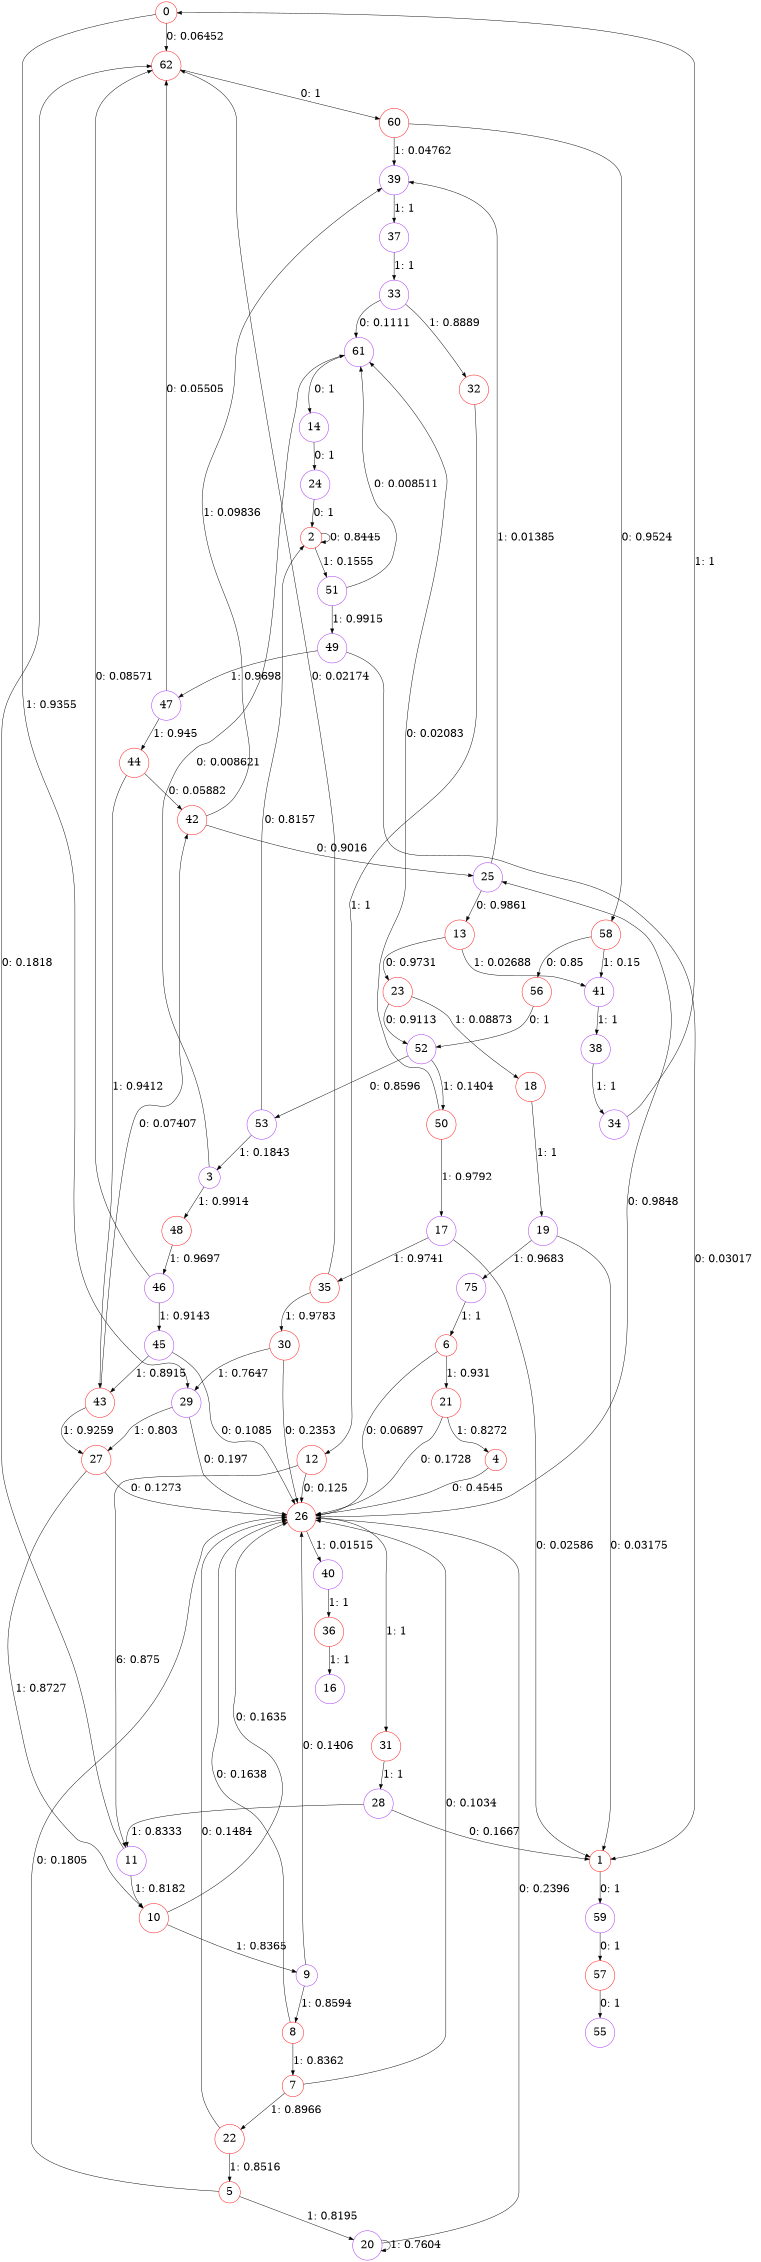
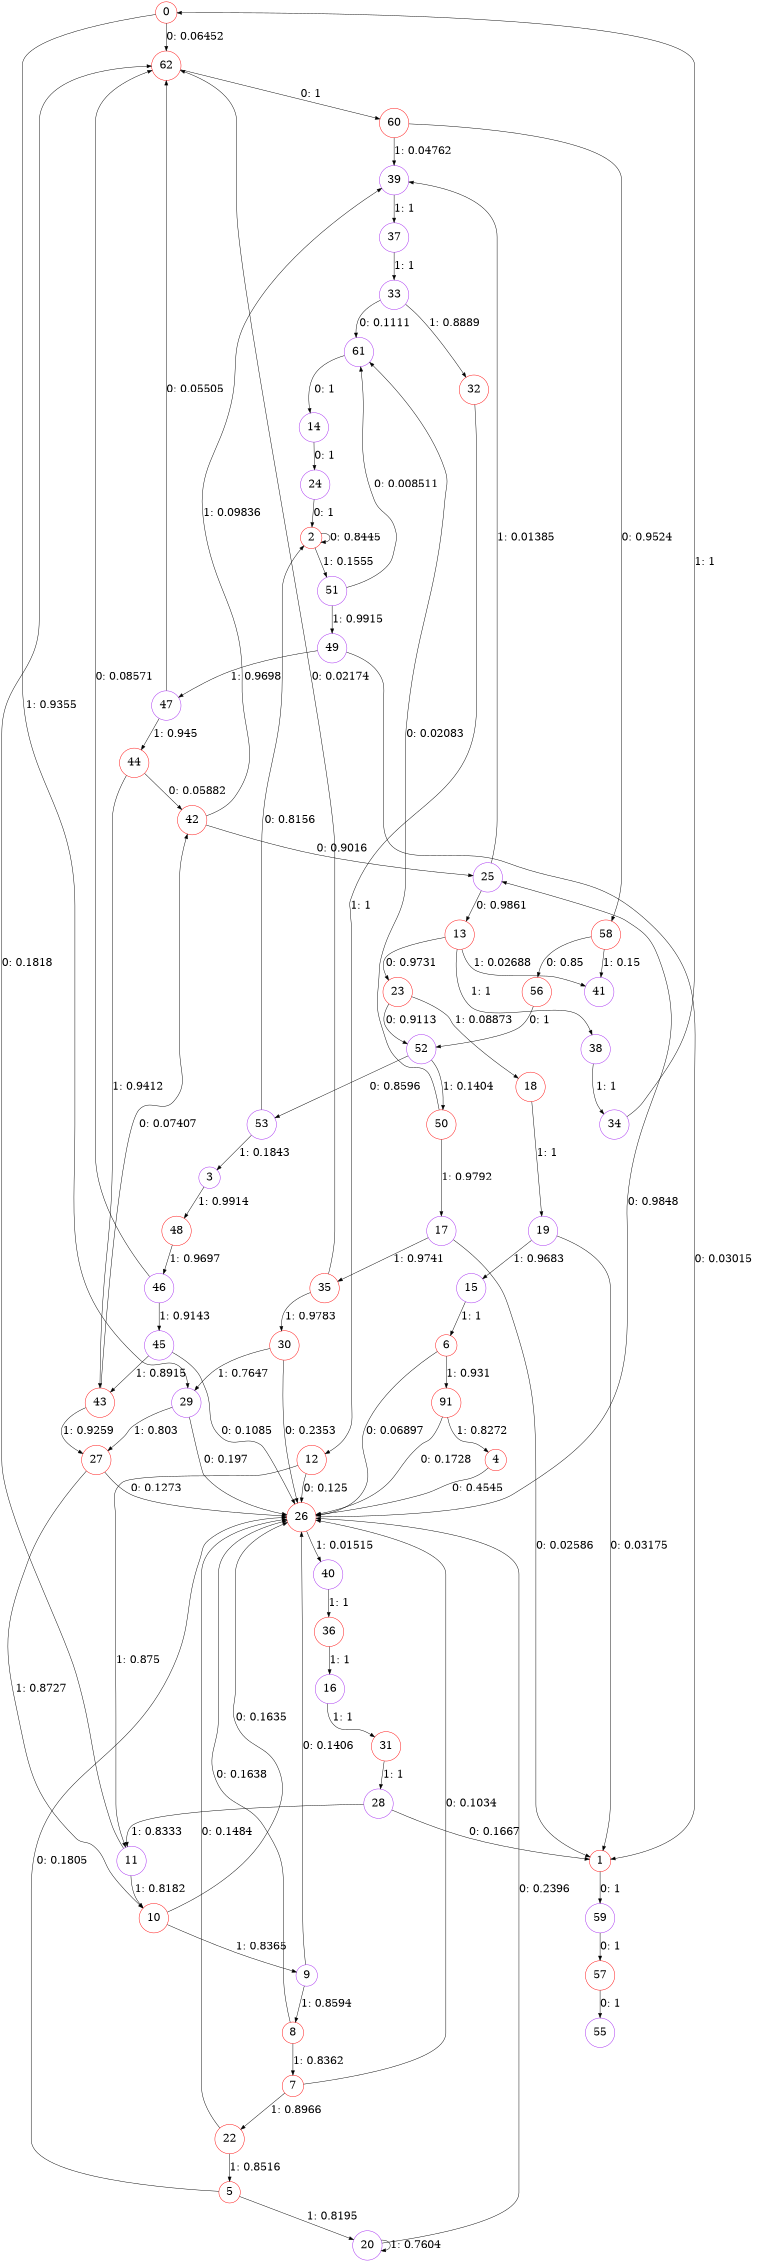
edge "3" -> "61": removed, label "0: 0.008621"
edge "53" -> "2": label "0: 0.8157   " -> "0: 0.8156   "
edge "41" -> "38": now "13" -> "38"
edge "49" -> "1": label "0: 0.03017  " -> "0: 0.03015  "
node "75": label "75" -> "15"
node "21": label "21" -> "91"
edge "26" -> "31": now "16" -> "31"
edge "12" -> "11": label "6: 0.875    " -> "1: 0.875    "
